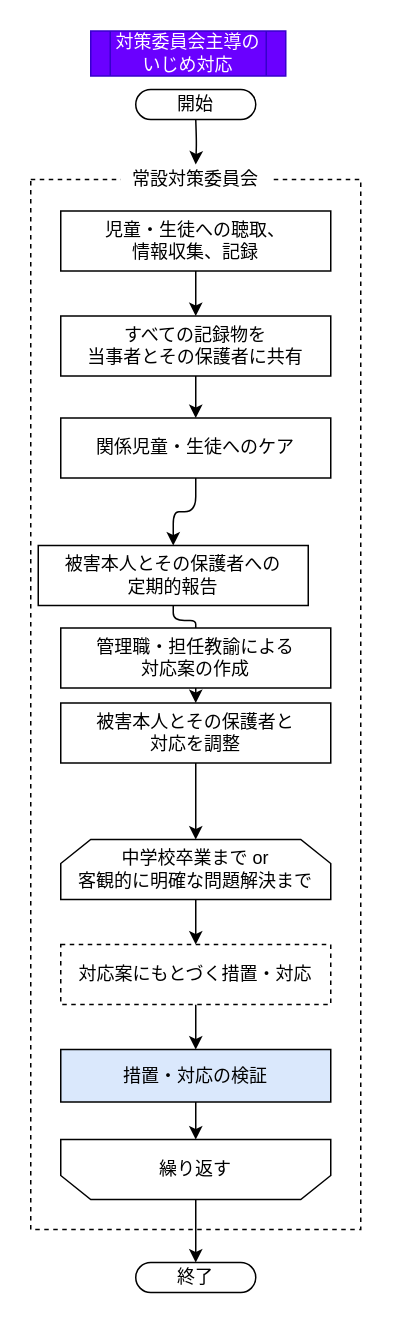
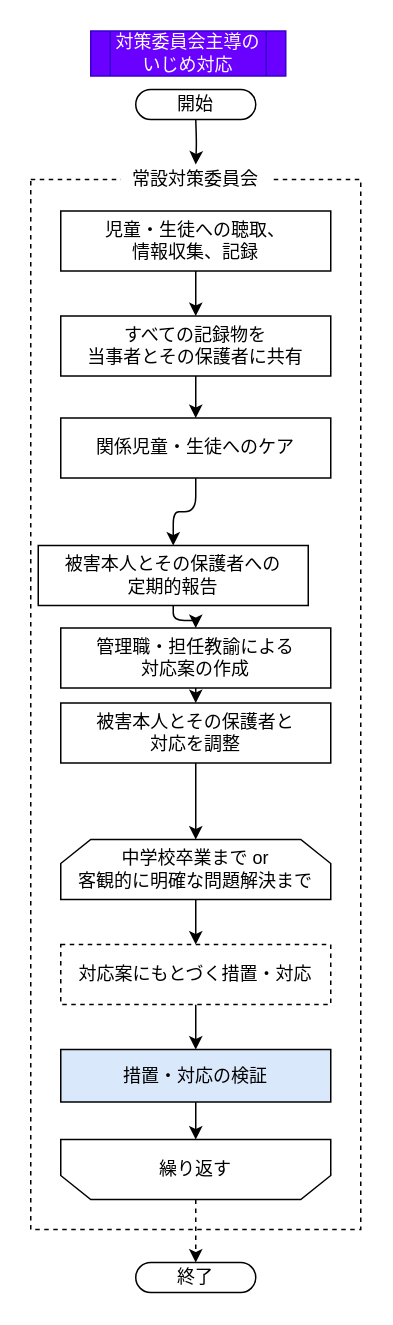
edge "被害本人とその保護者への 定期的報告" -- "管理職・担任教諭による 対応案の作成": arrowhead none -> classic
edge "繰り返す" -> "終了": style solid -> dashed
